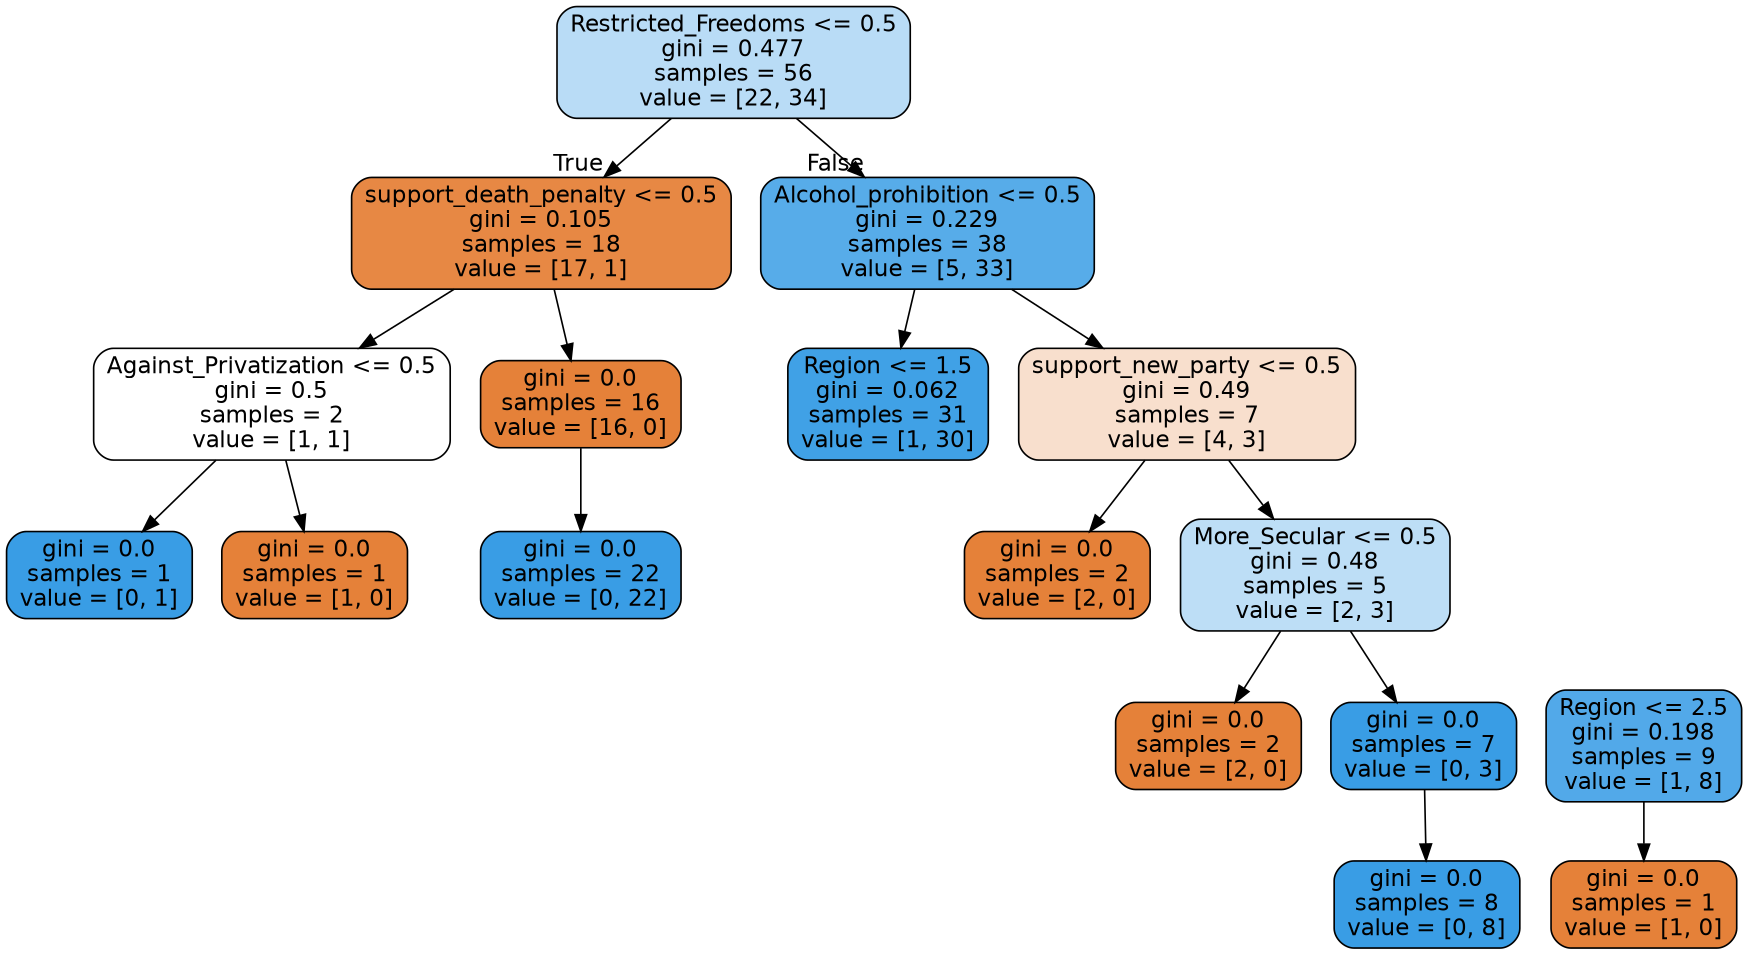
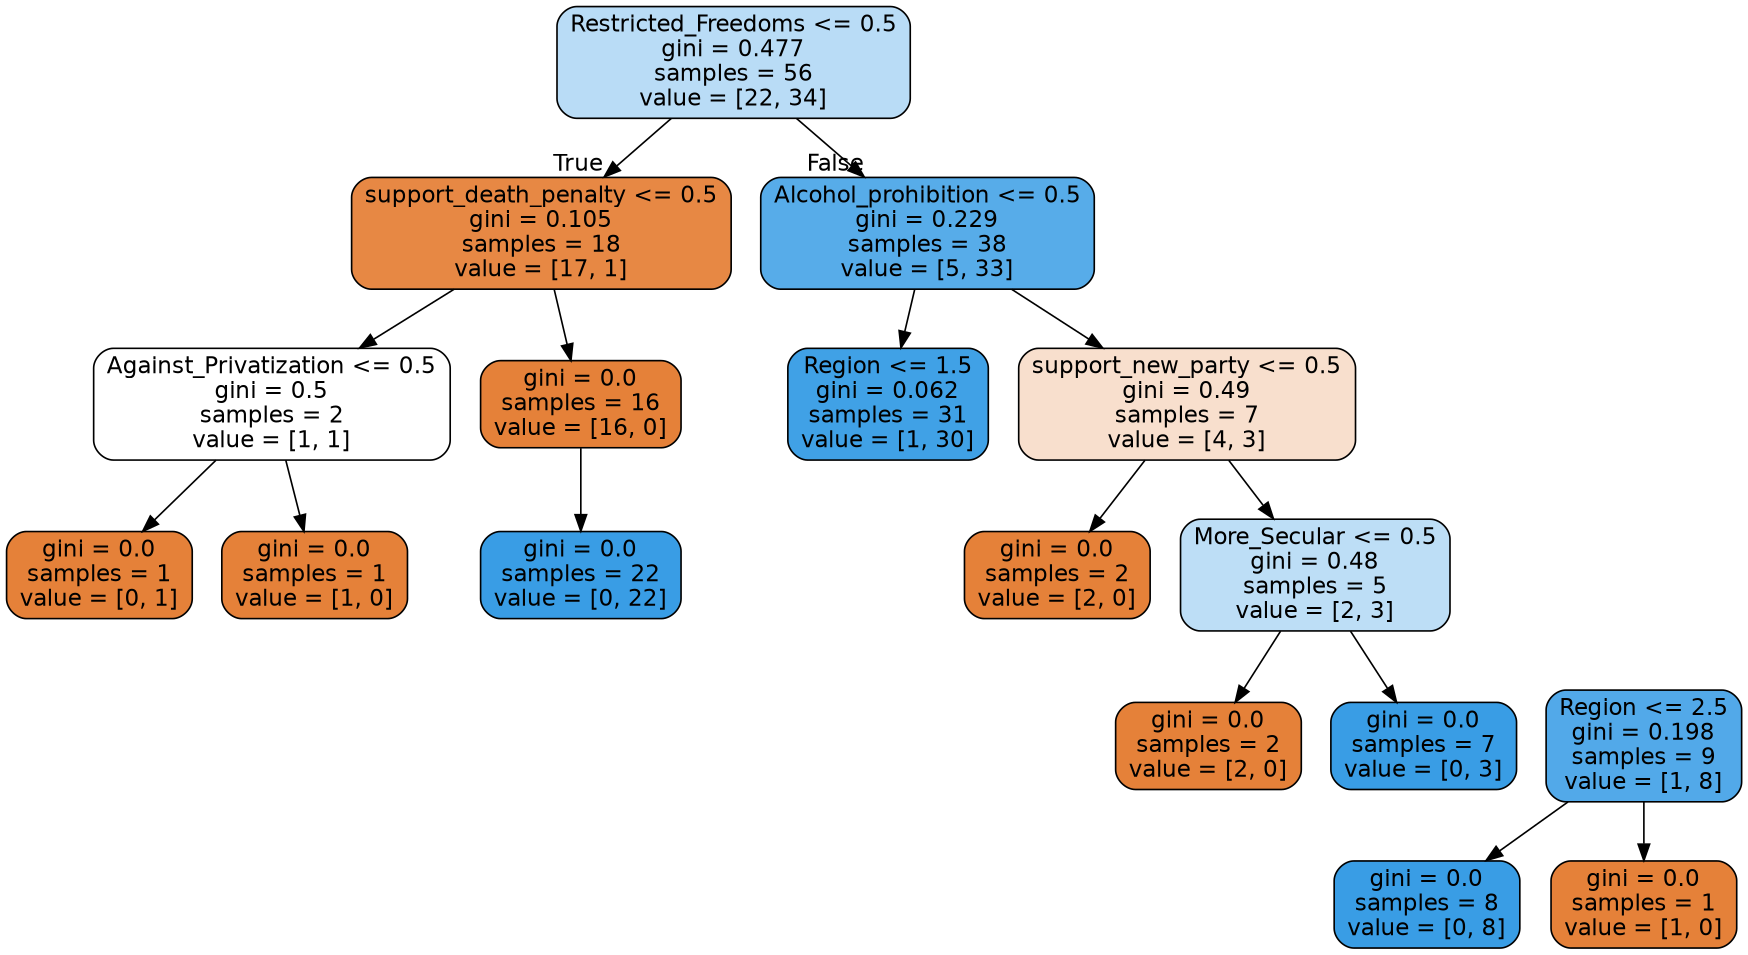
node "gini = 0.0 samples = 1 value = [0, 1]": fillcolor #399de5ff -> #e58139ff
edge "gini = 0.0 samples = 7 value = [0, 3]" -> "gini = 0.0 samples = 8 value = [0, 8]": now "Region <= 2.5 gini = 0.198 samples = 9 value = [1, 8]" -> "gini = 0.0 samples = 8 value = [0, 8]"
